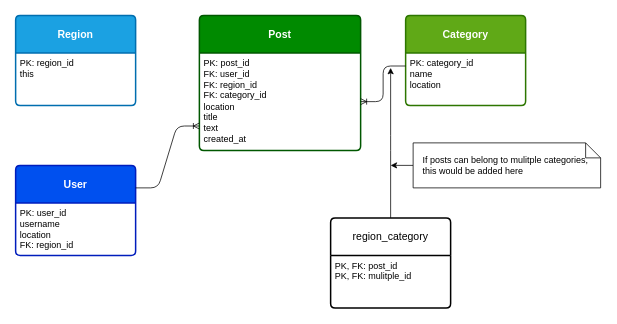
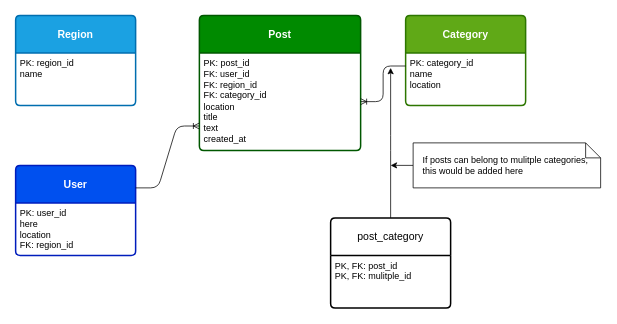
node "PK: region_id this": label "PK: region_id this" -> "PK: region_id name"
node "PK: user_id username location FK: region_id": label "PK: user_id username location FK: region_id" -> "PK: user_id here location FK: region_id"
node "region_category": label "region_category" -> "post_category"
